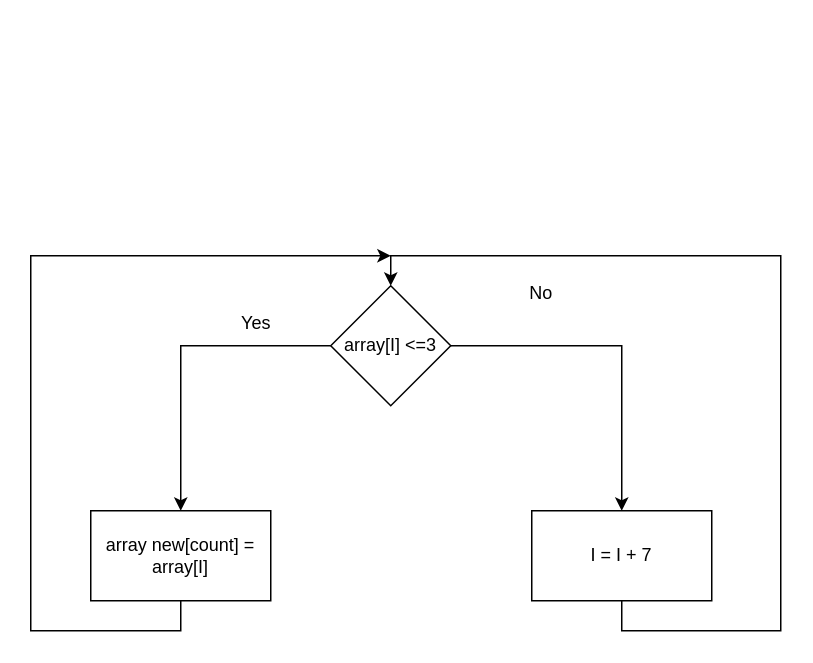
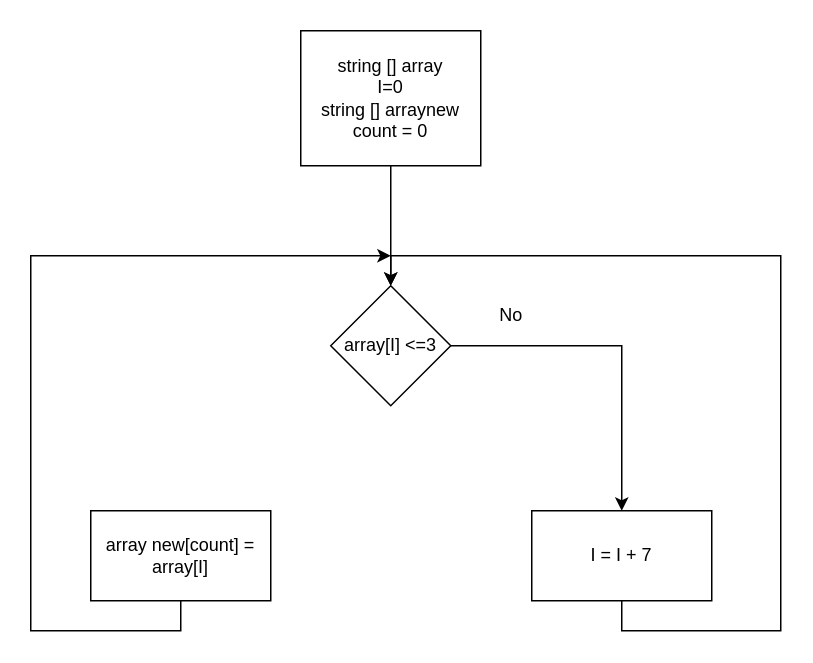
node "string [] array I=0 string [] arraynew count = 0": added
edge "string [] array I=0 string [] arraynew count = 0" -> "array[I] <=3": added
node "No": moved (541, 293) -> (511, 316)
node "Yes": removed
edge "array[I] <=3" -> "array new[count] = array[I]": removed
